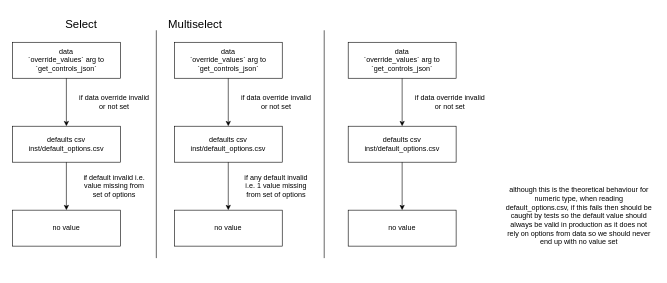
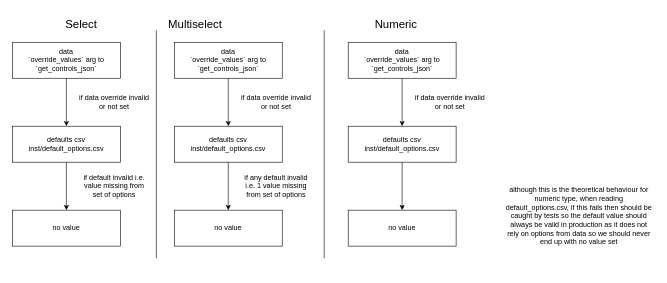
node "Numeric": added
